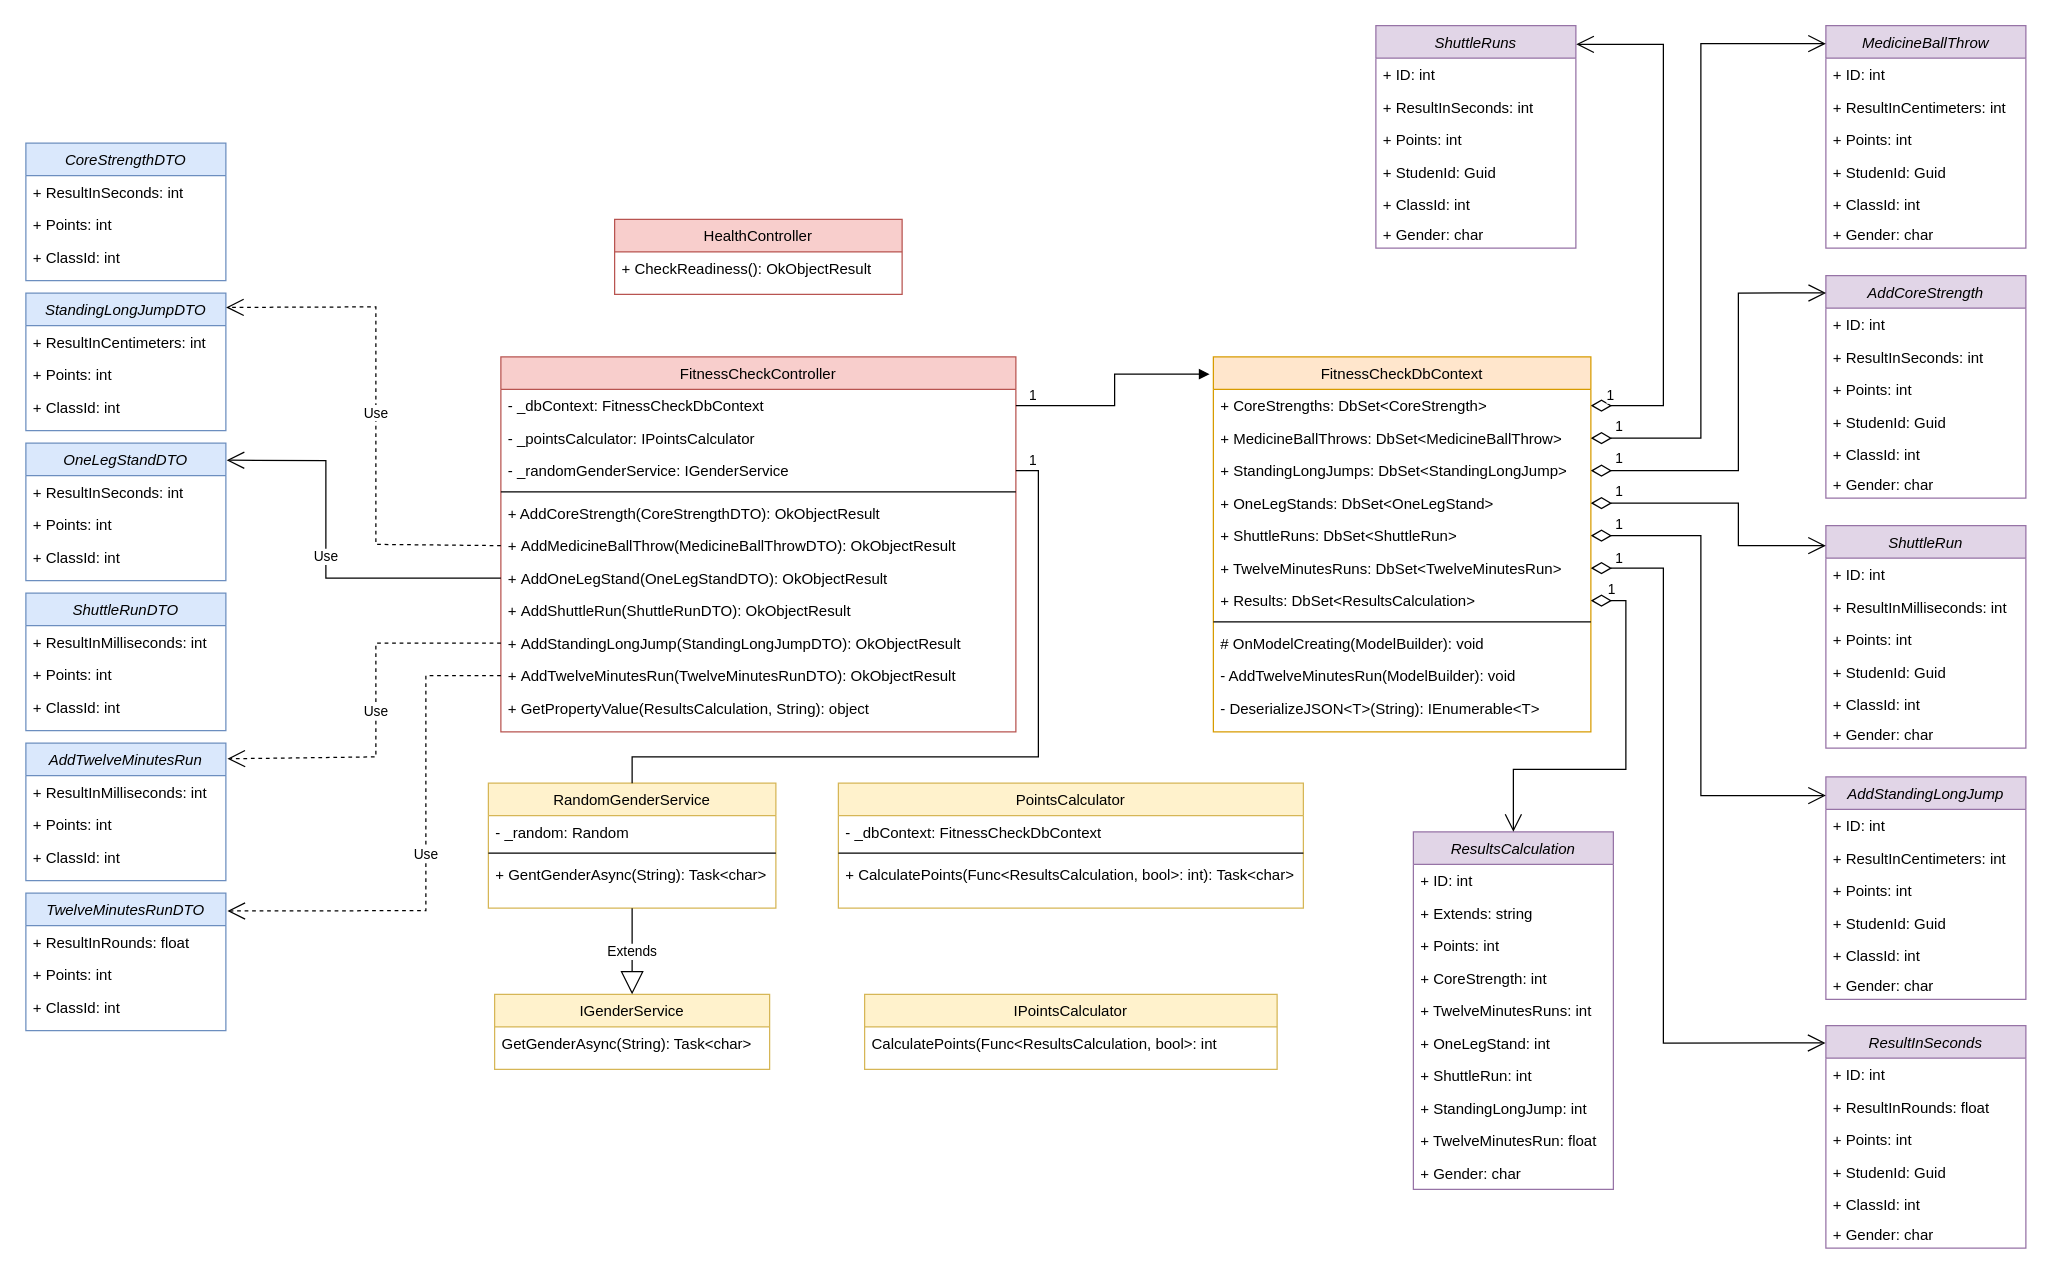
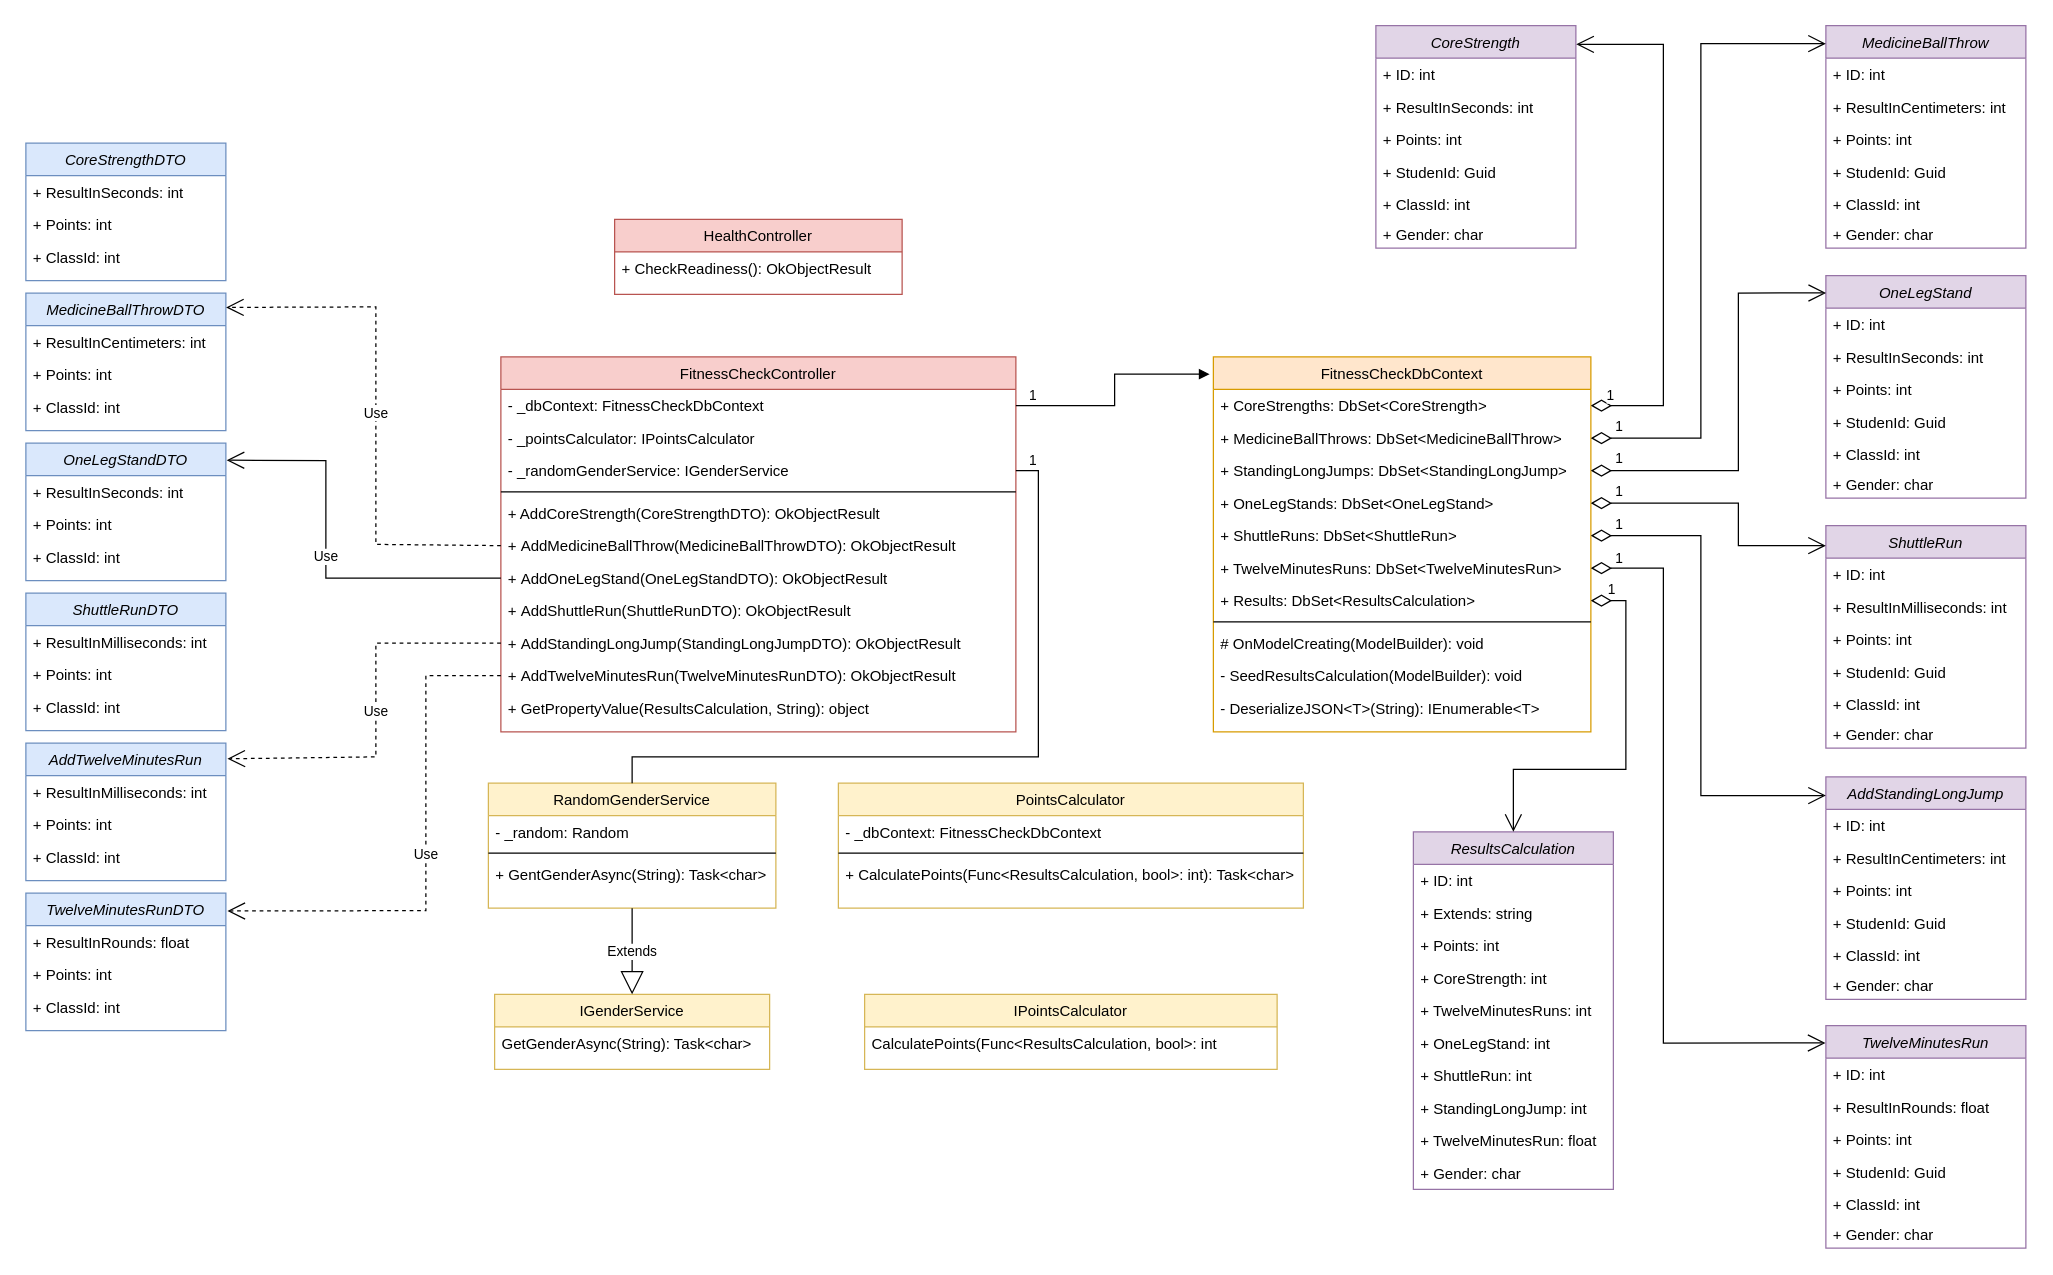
node "ShuttleRuns": label "ShuttleRuns" -> "CoreStrength"
node "AddCoreStrength": label "AddCoreStrength" -> "OneLegStand"
node "StandingLongJumpDTO": label "StandingLongJumpDTO" -> "MedicineBallThrowDTO"
node "- AddTwelveMinutesRun(ModelBuilder): void": label "- AddTwelveMinutesRun(ModelBuilder): void" -> "- SeedResultsCalculation(ModelBuilder): void"
node "ResultInSeconds": label "ResultInSeconds" -> "TwelveMinutesRun"
